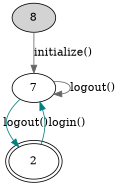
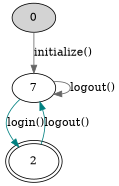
node "8": label "8" -> "0"
edge "7" -> "2": label "logout()" -> "login()"
edge "2" -> "7": label "login()" -> "logout()"
